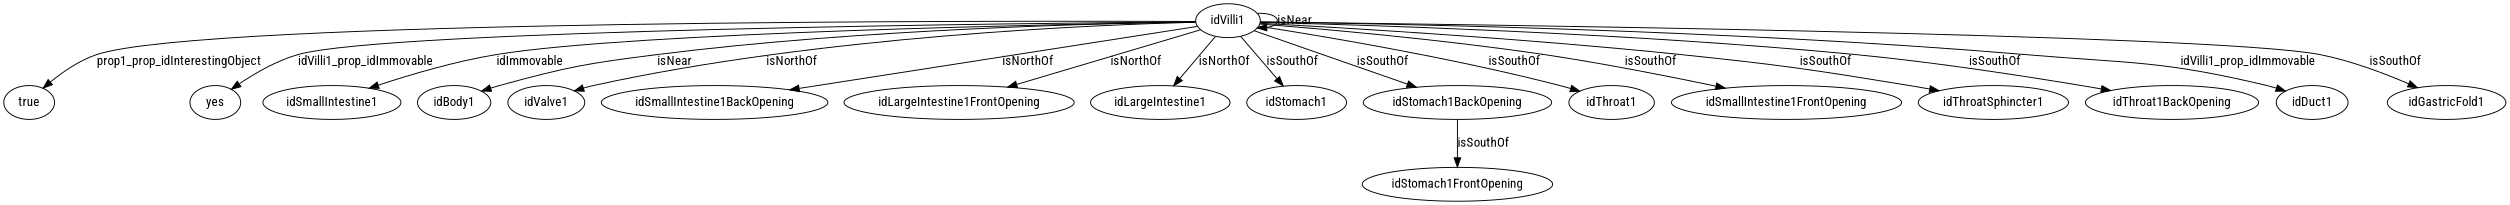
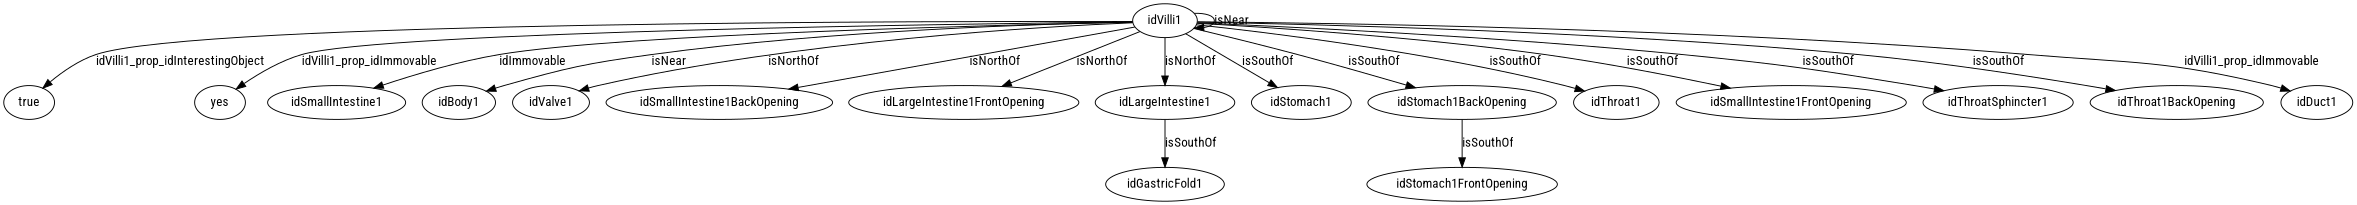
edge "idVilli1" -> "idGastricFold1": now "idLargeIntestine1" -> "idGastricFold1"
edge "idVilli1" -> "true": label "prop1_prop_idInterestingObject" -> "idVilli1_prop_idInterestingObject"
